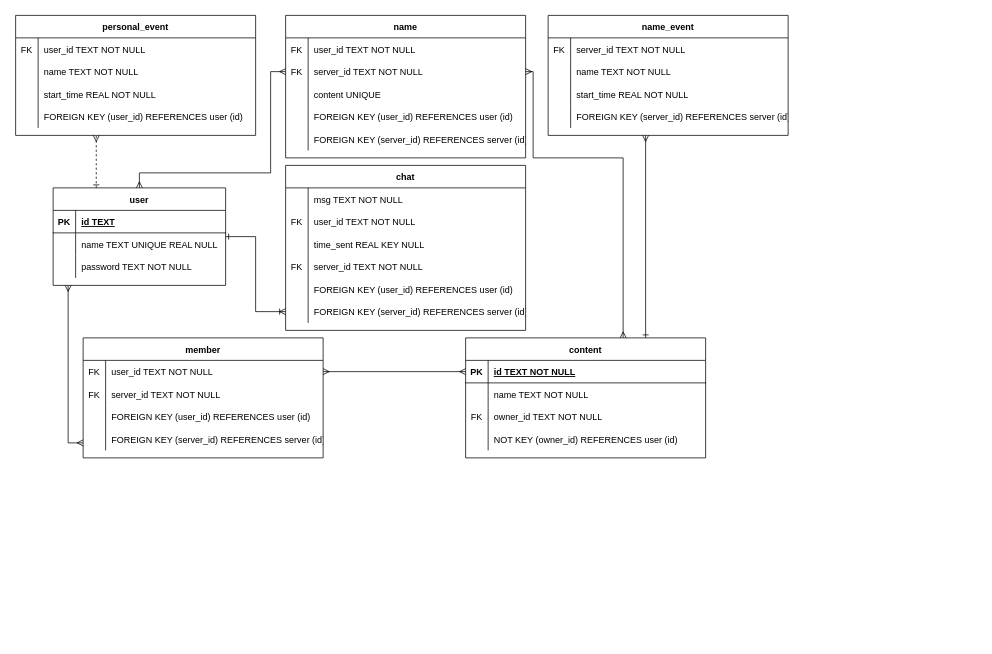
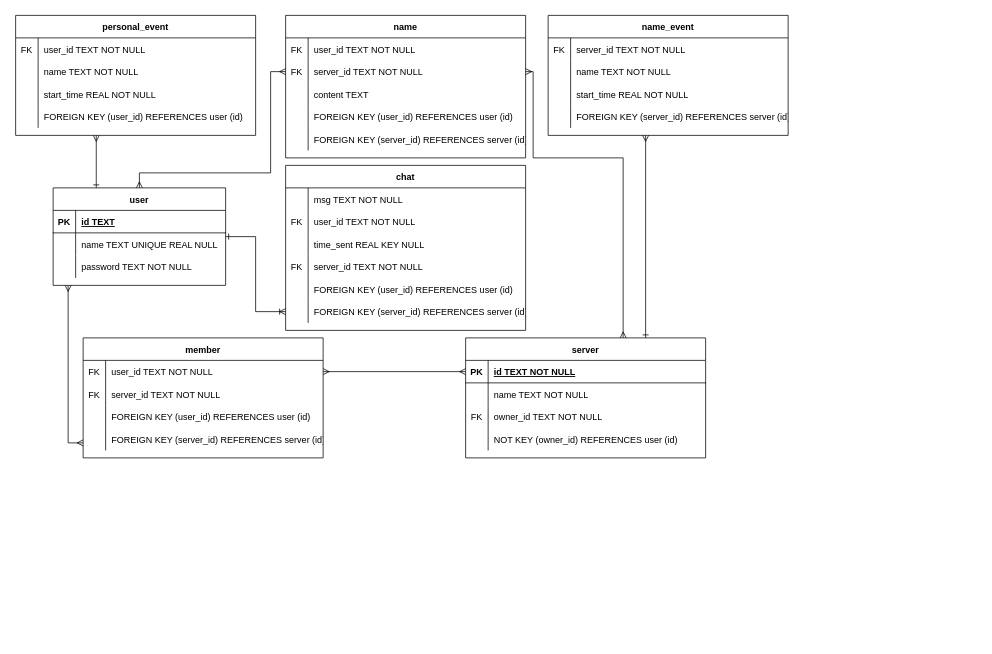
node "content UNIQUE": label "content UNIQUE" -> "content TEXT"
edge "personal_event" -- "user": style dashed -> solid
node "content": label "content" -> "server"
